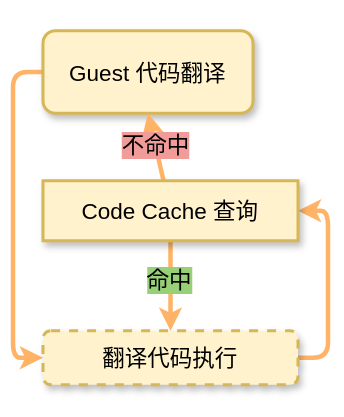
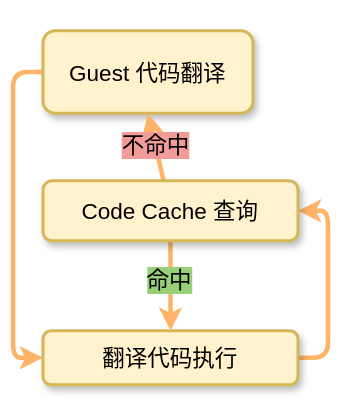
node "Code Cache 查询": shape rectangle -> rounded rectangle
node "翻译代码执行": style dashed -> solid
